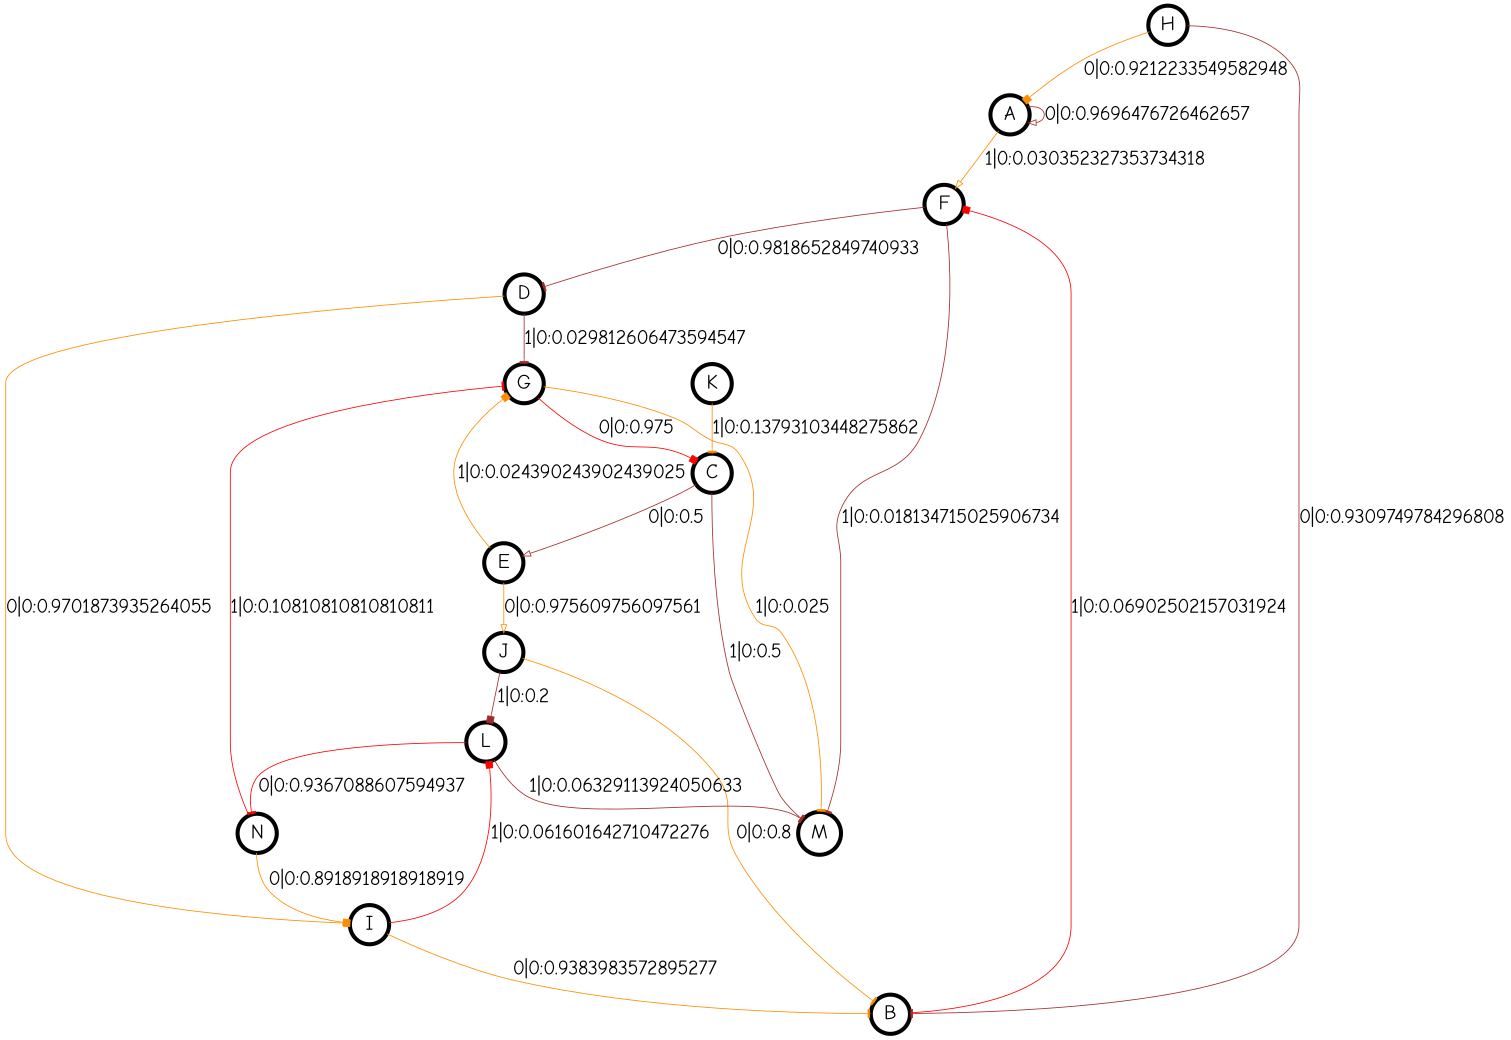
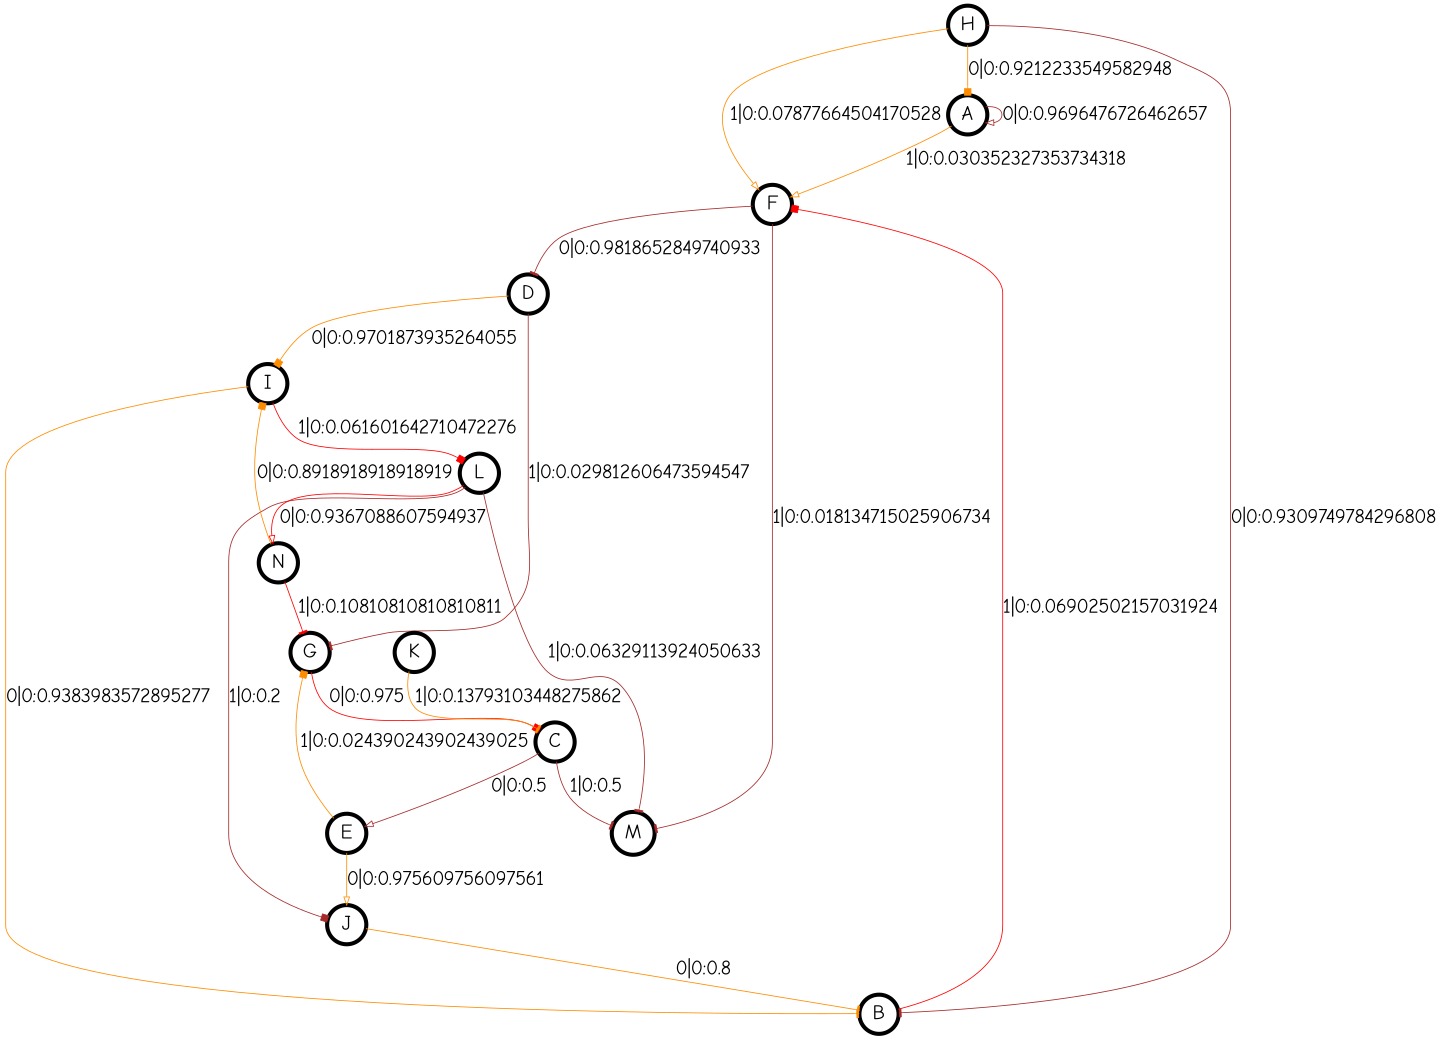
edge "H" -> "F": added, label "1|0:0.07877664504170528"
edge "G" -> "M": removed, label "1|0:0.025"
edge "J" -> "L": reversed
edge "L" -> "N": arrowhead tee -> onormal
